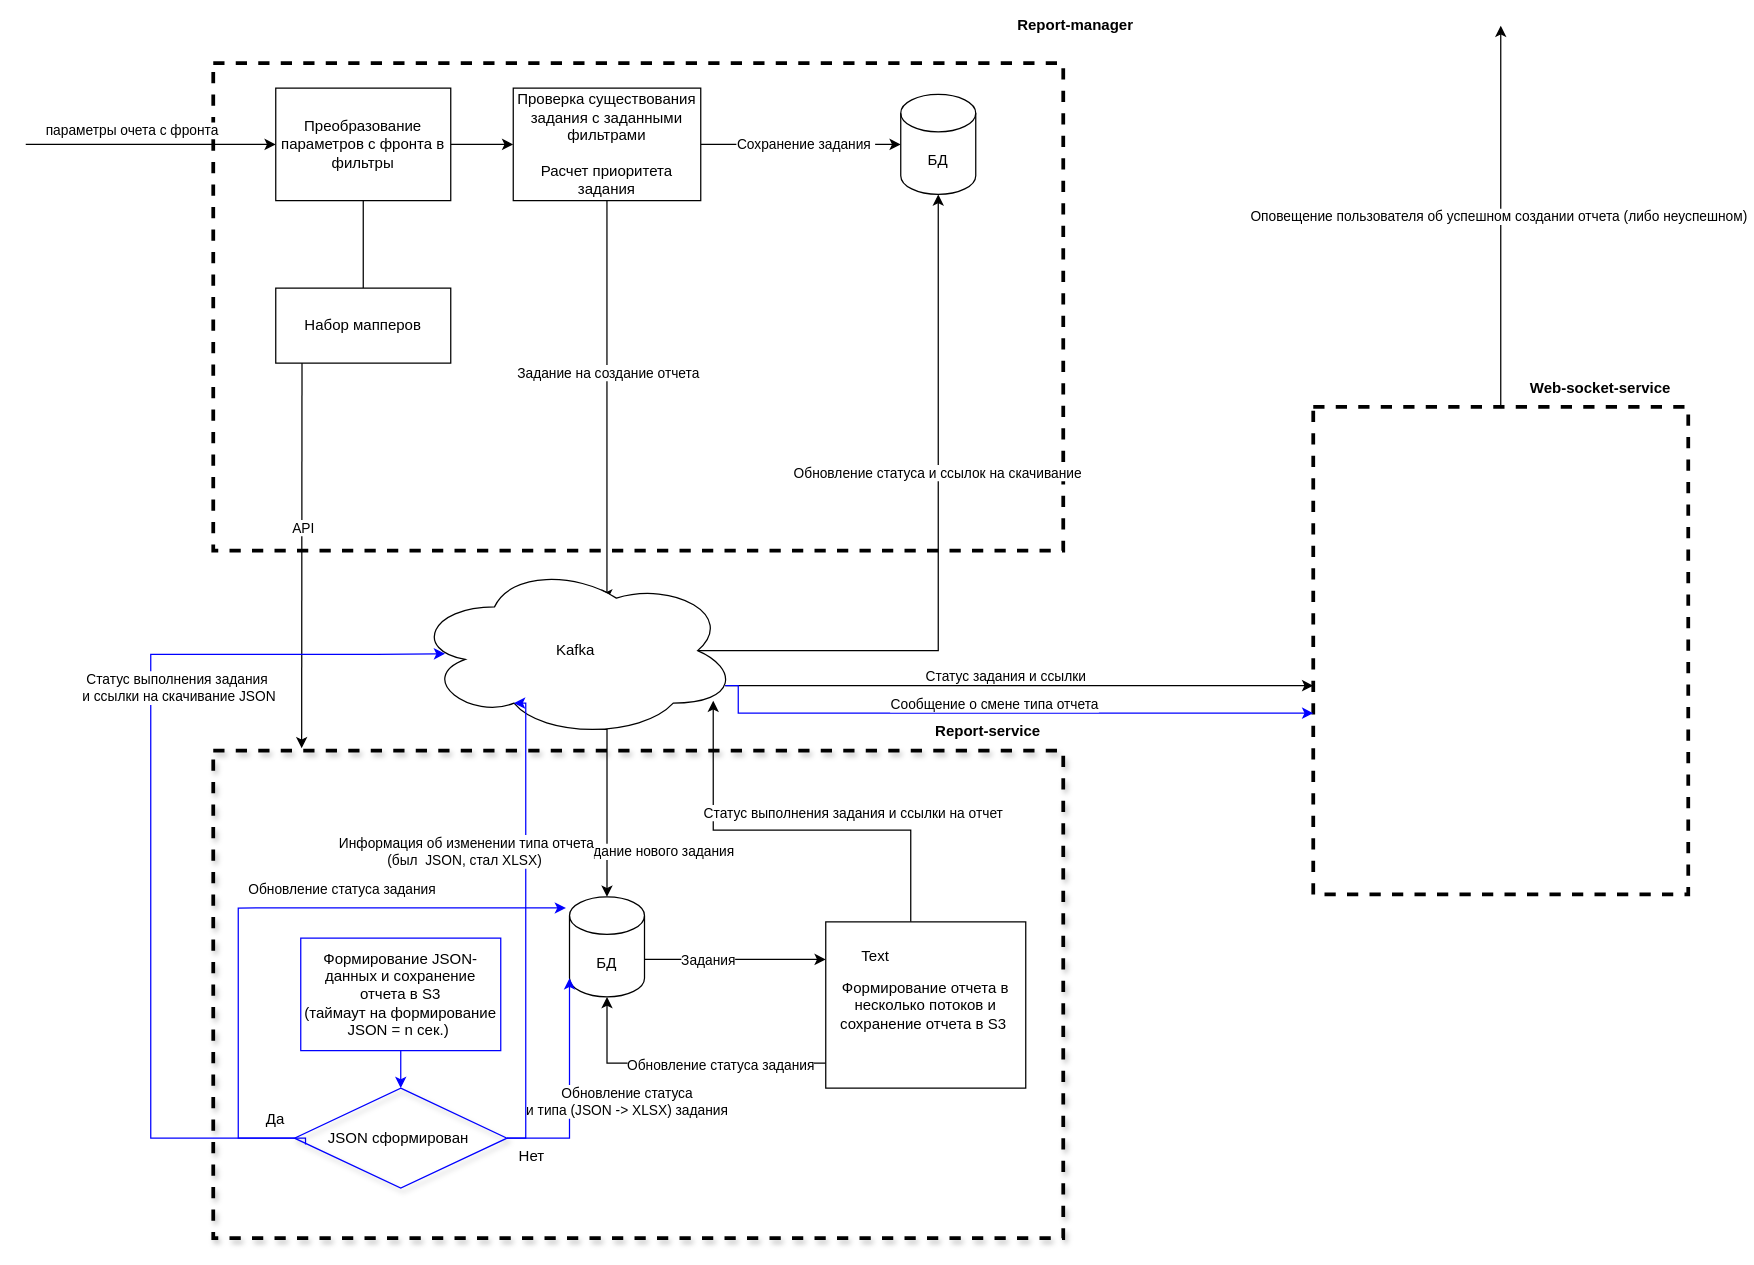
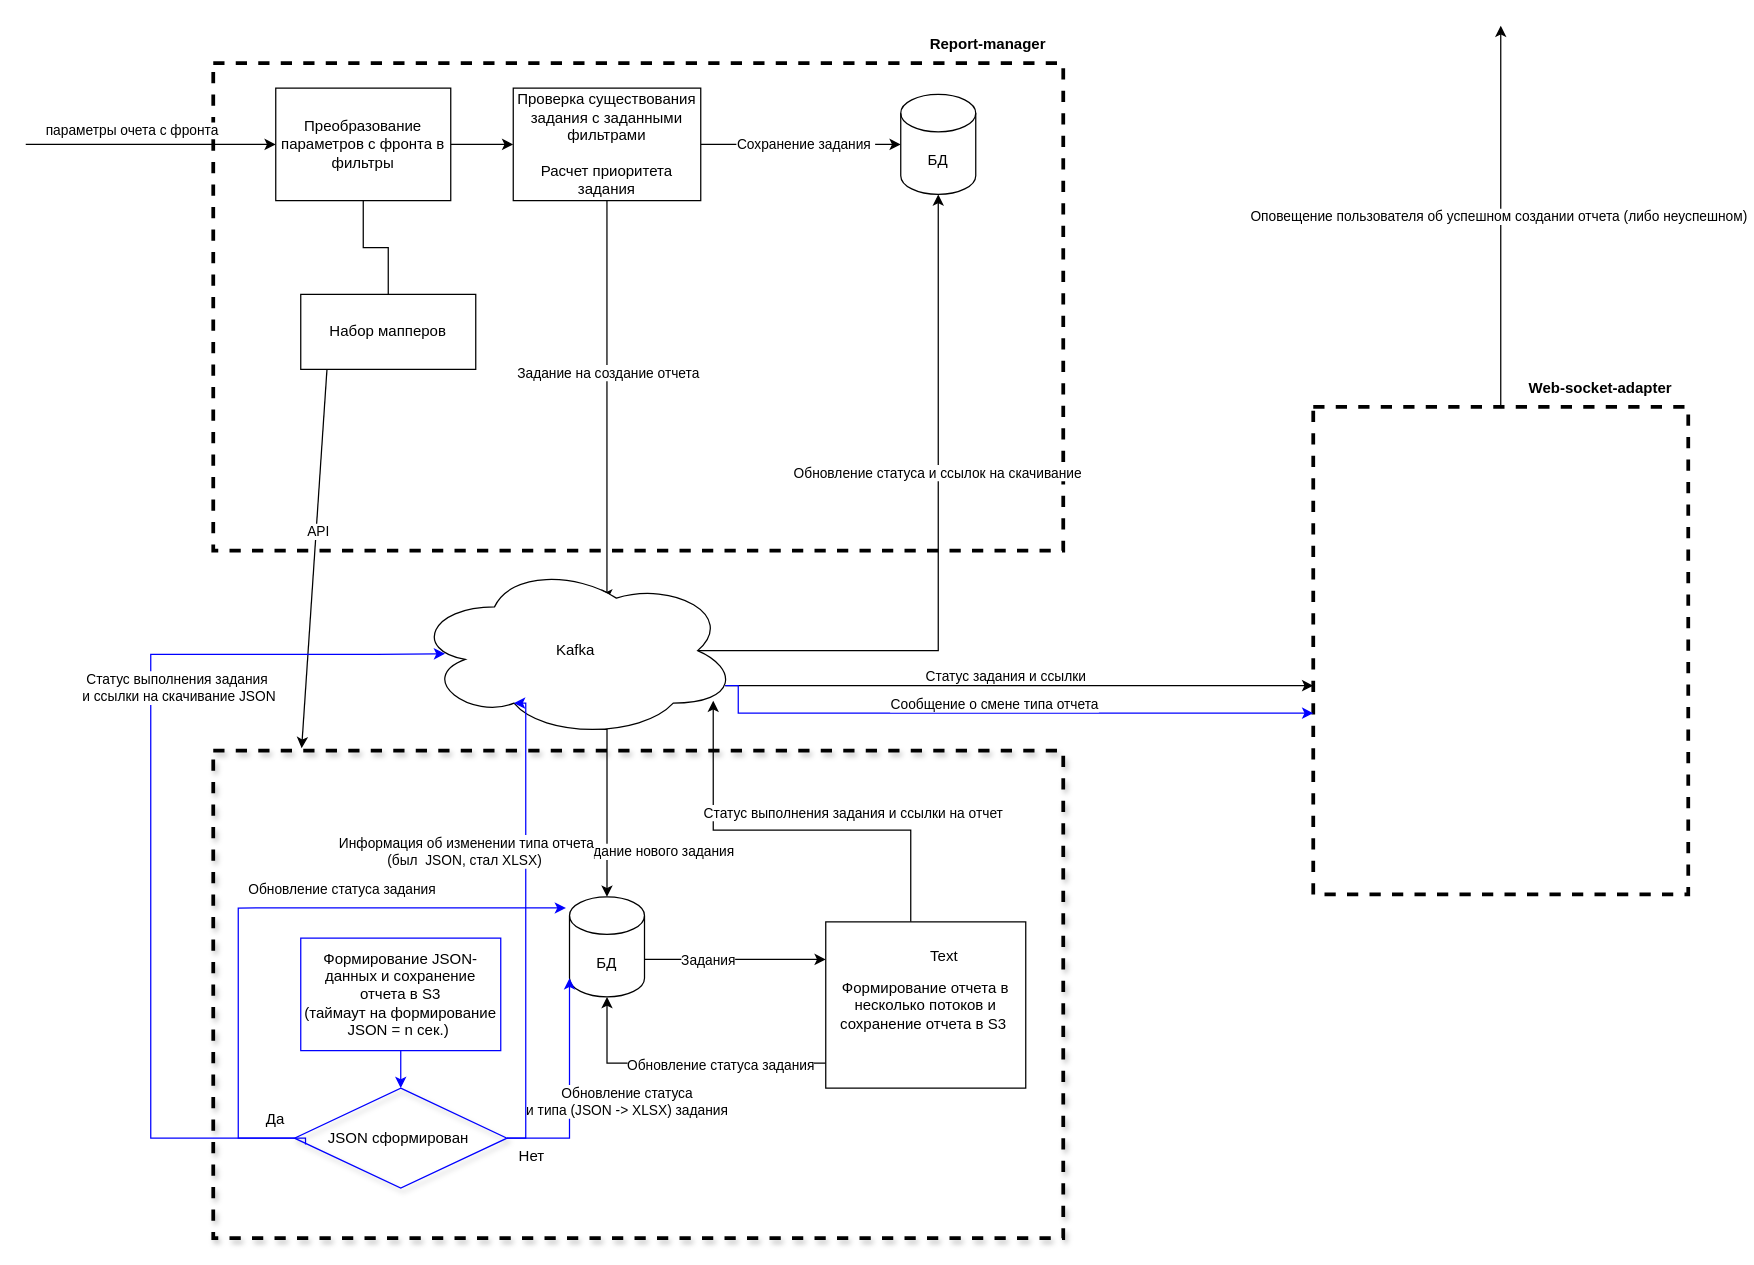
node "Report-manager": moved (1076, 26) -> (988, 44)
node "Набор мапперов": moved (363, 326) -> (388, 332)
node "Web-socket-service": label "Web-socket-service" -> "Web-socket-adapter"
node "Report-service": moved (988, 732) -> (982, 676)
node "Text": moved (876, 957) -> (944, 957)
